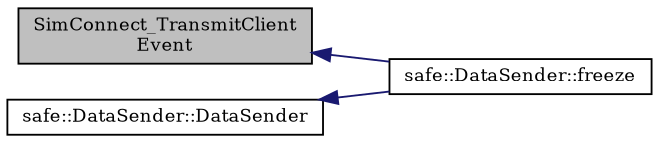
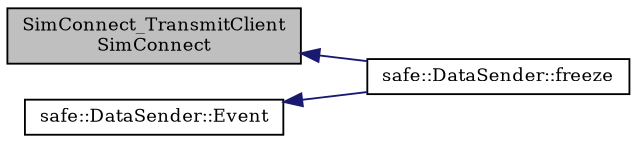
node "SimConnect_TransmitClient Event": label "SimConnect_TransmitClient Event" -> "SimConnect_TransmitClient SimConnect"
node "safe::DataSender::DataSender": label "safe::DataSender::DataSender" -> "safe::DataSender::Event"
